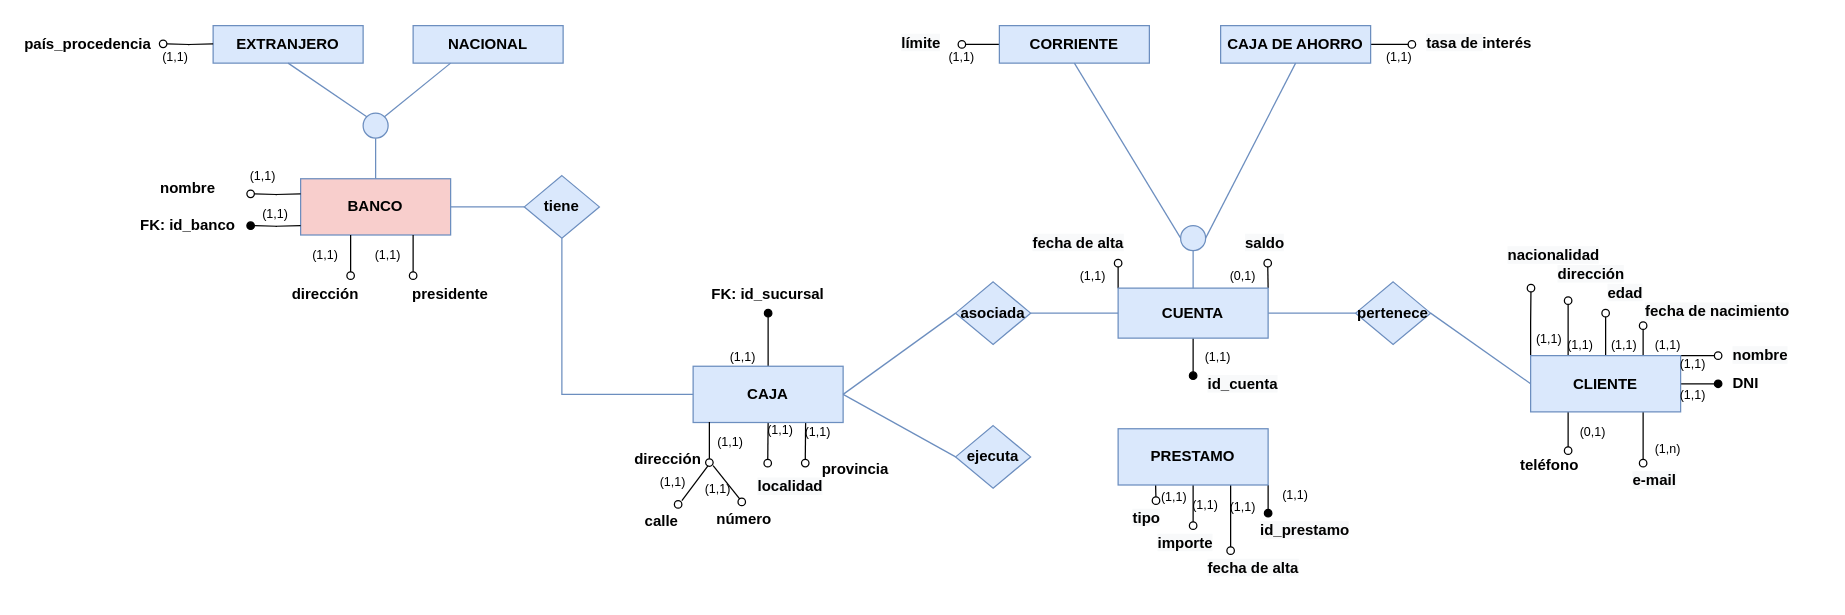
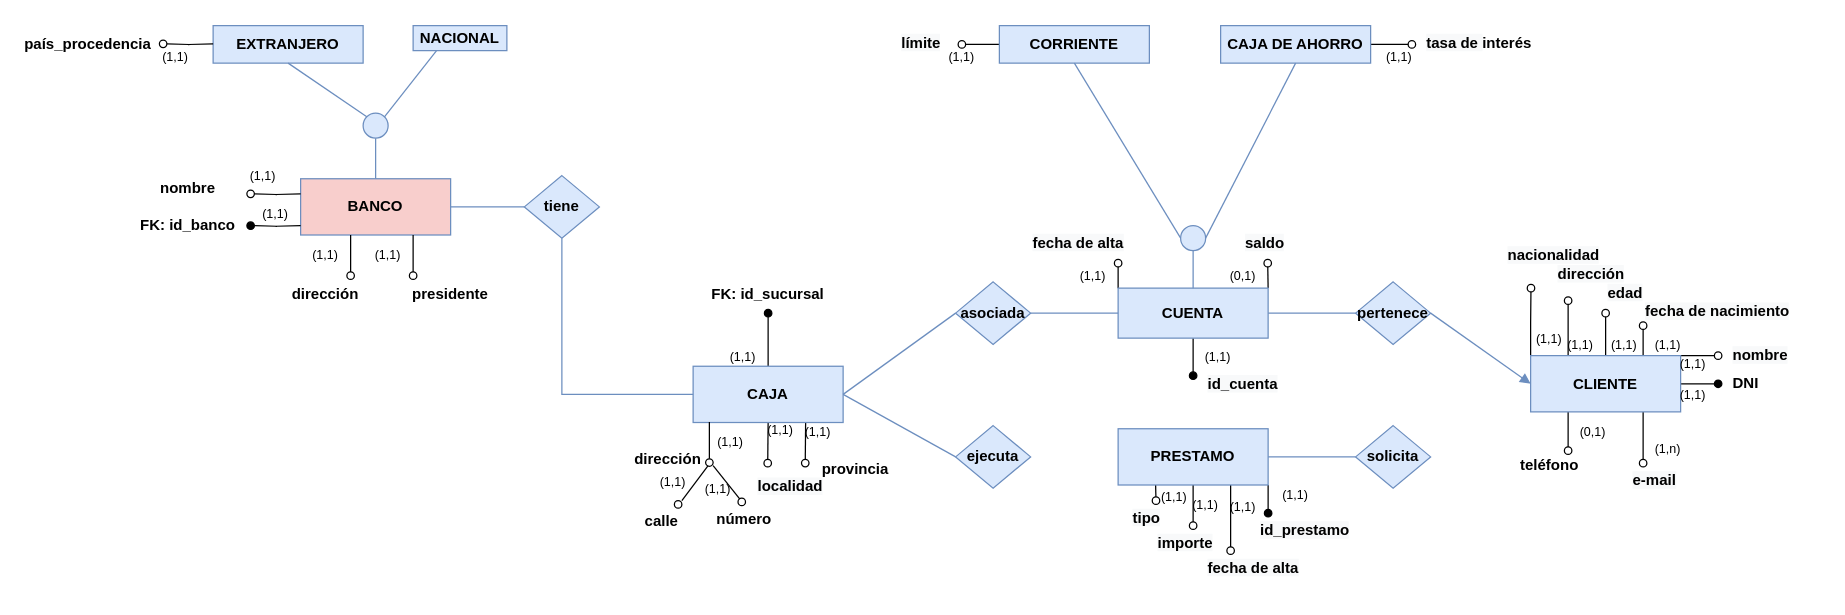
node "NACIONAL": size 150x38 -> 94x25
edge "pertenece" -- "CLIENTE": arrowhead none -> block
edge "PRESTAMO" -- "solicita": added
node "solicita": added
